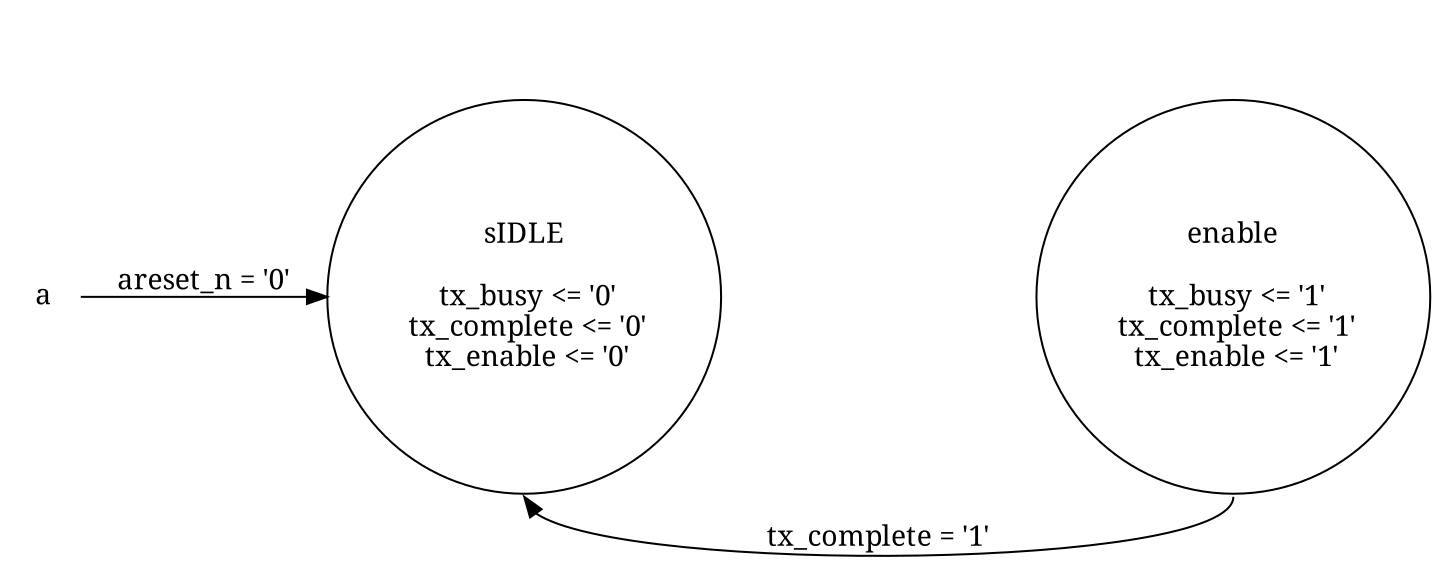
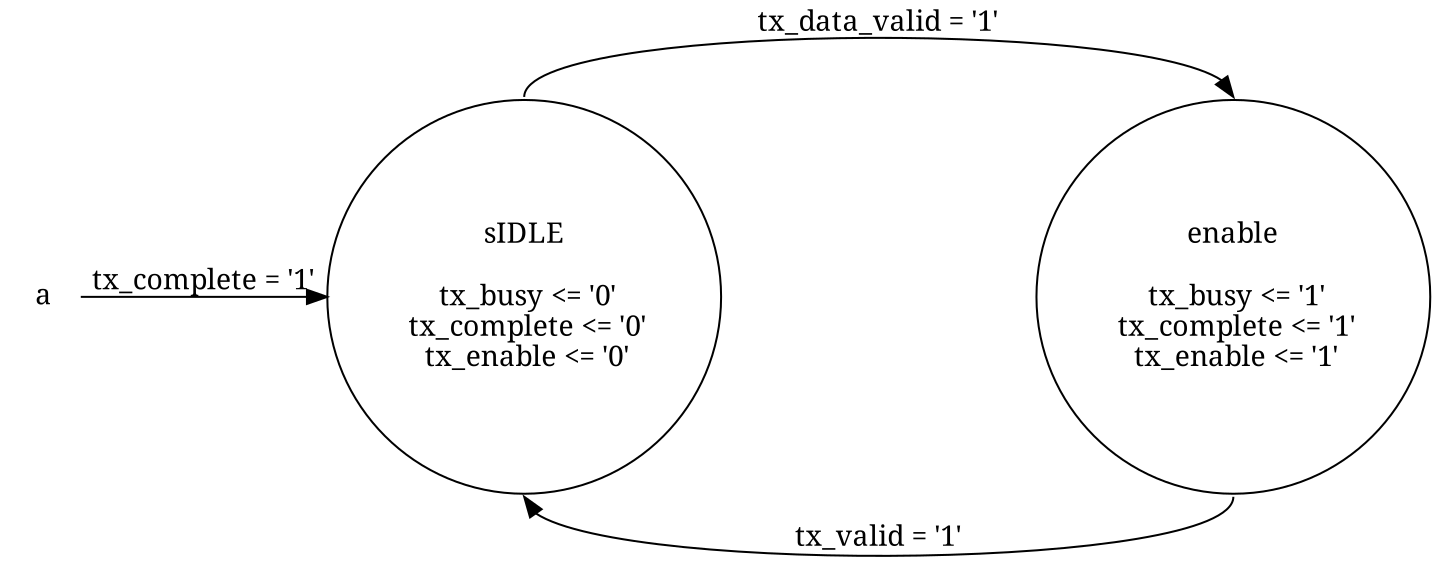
edge "sIDLE tx_busy <= '0' tx_complete <= '0' tx_enable <= '0'" -> "enable tx_busy <= '1' tx_complete <= '1' tx_enable <= '1'": added, label "tx_data_valid = '1'"
edge "a" -> "sIDLE tx_busy <= '0' tx_complete <= '0' tx_enable <= '0'": label "areset_n = '0'" -> "tx_complete = '1'"
edge "enable tx_busy <= '1' tx_complete <= '1' tx_enable <= '1'" -> "sIDLE tx_busy <= '0' tx_complete <= '0' tx_enable <= '0'": label "tx_complete = '1'" -> "tx_valid = '1'"
